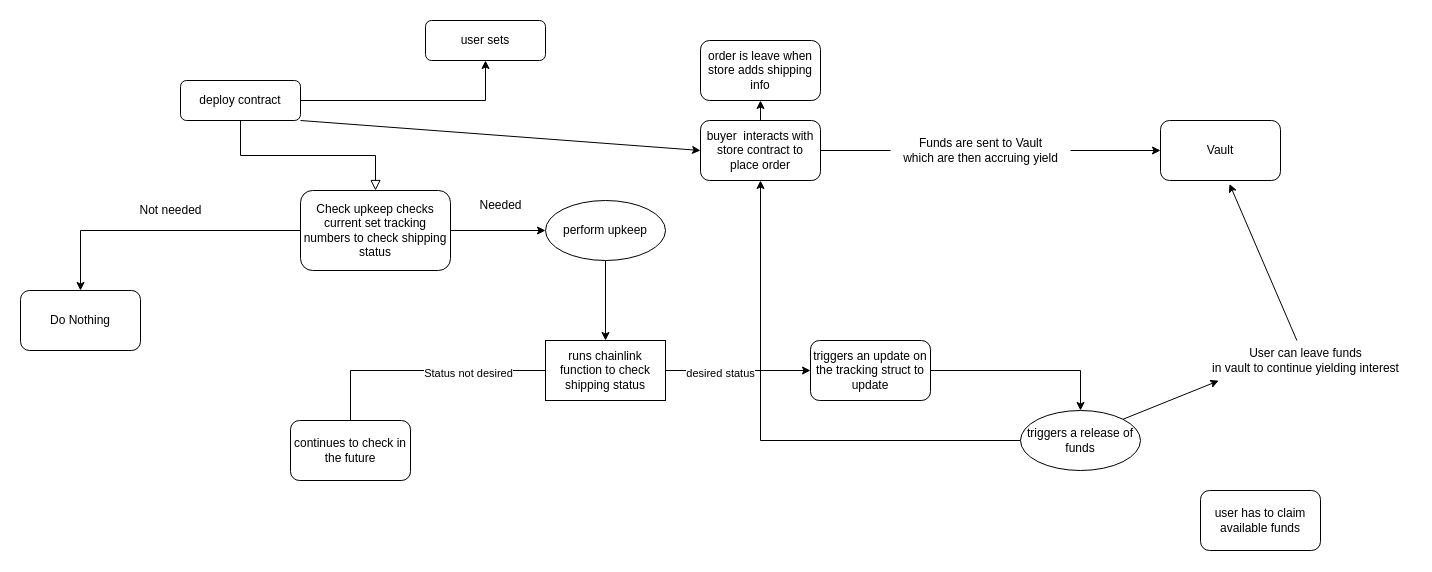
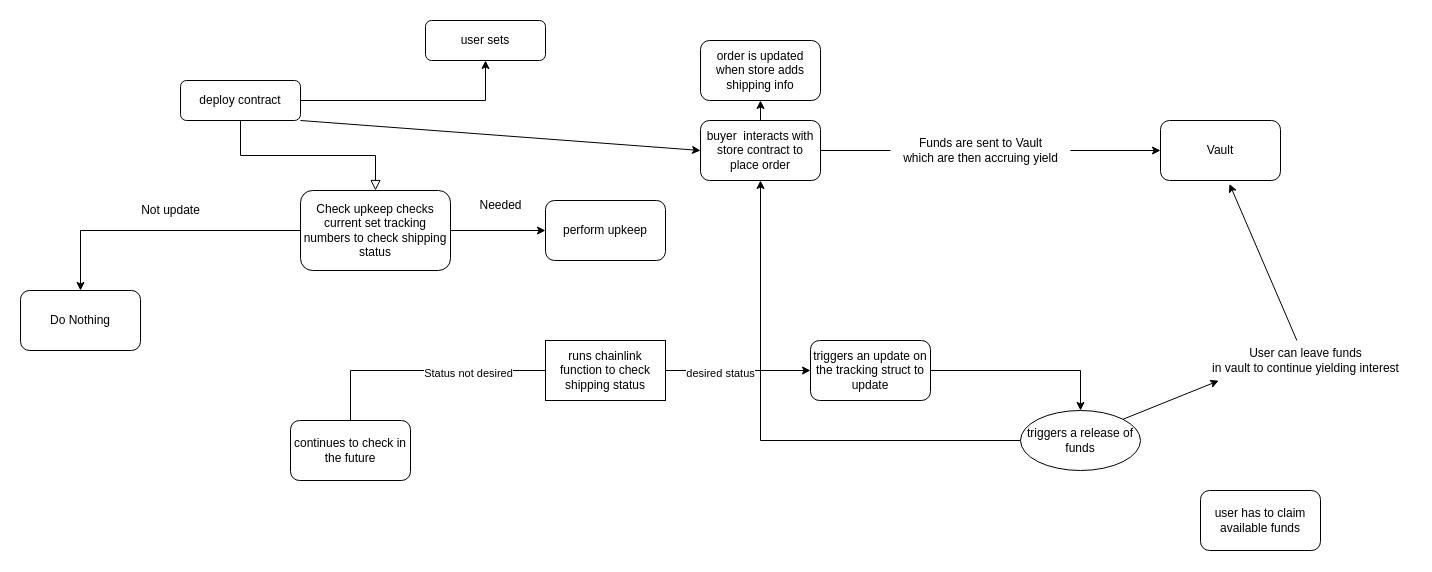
node "order is leave when store adds shipping info": label "order is leave when store adds shipping info" -> "order is updated when store adds shipping info"
node "Not needed": label "Not needed" -> "Not update"
node "perform upkeep": shape ellipse -> rounded rectangle
edge "perform upkeep" -> "runs chainlink function to check shipping status": removed
